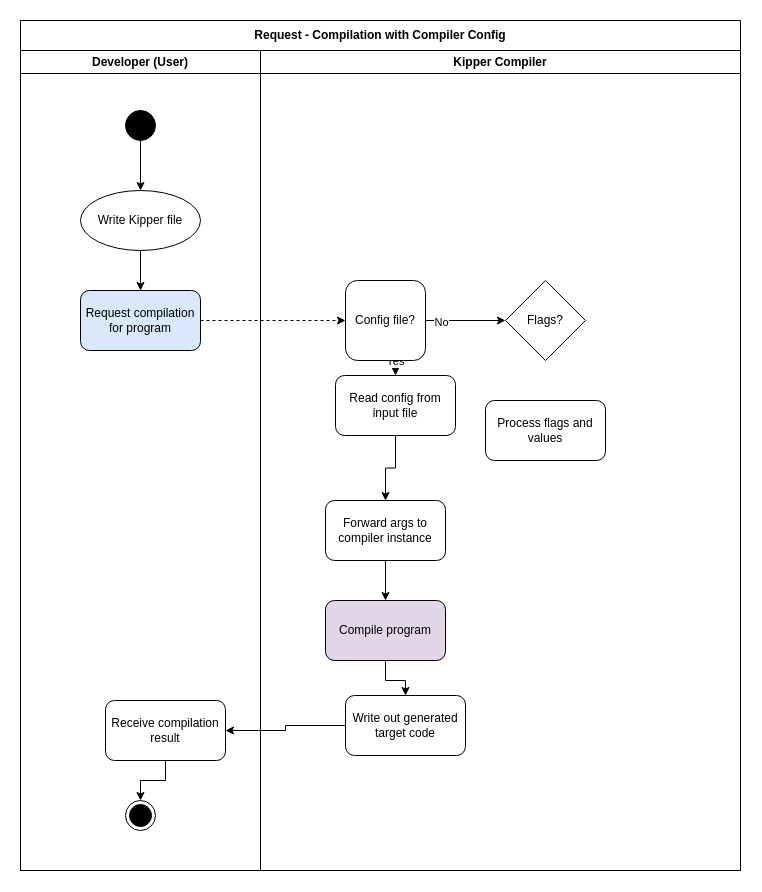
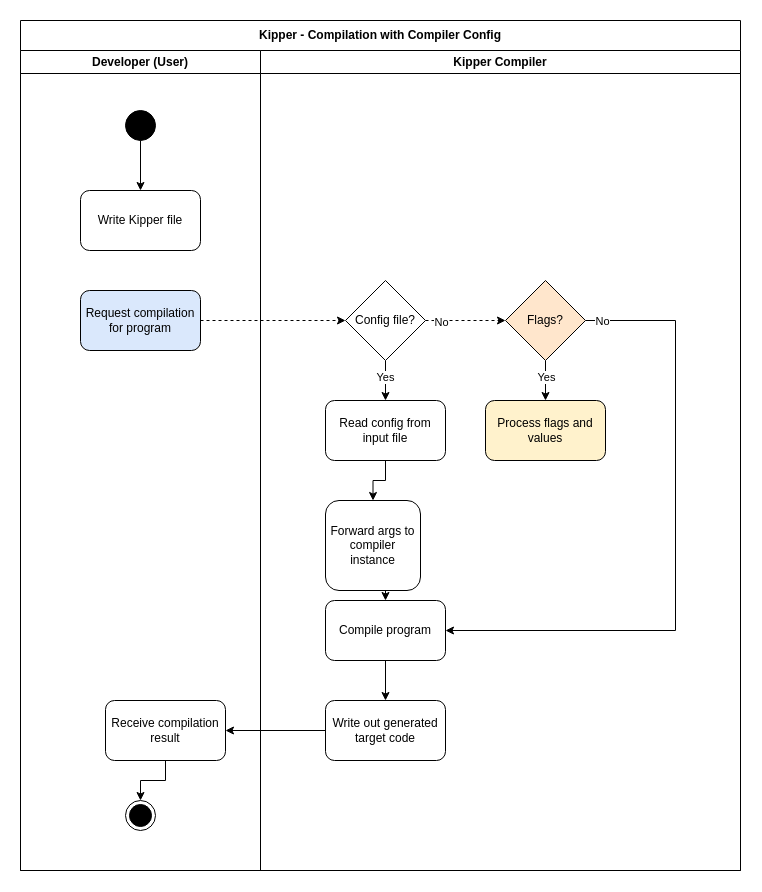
node "Request - Compilation with Compiler Config": label "Request - Compilation with Compiler Config" -> "Kipper - Compilation with Compiler Config"
node "Write Kipper file": shape ellipse -> rounded rectangle
edge "Write Kipper file" -> "Request compilation for program": removed
node "Config file?": shape rounded rectangle -> diamond
edge "Config file?" -> "Flags?": style solid -> dashed
node "Flags?": fillcolor #ffffff -> #ffe6cc
edge "Flags?" -> "Process flags and values": added, label "Yes"
node "Read config from input file": moved (396, 406) -> (386, 431)
node "Process flags and values": fillcolor #ffffff -> #fff2cc
node "Forward args to compiler instance": size 120x60 -> 95x90
edge "Flags?" -> "Compile program": added, label "No"
node "Compile program": fillcolor #e1d5e7 -> #ffffff
node "Write out generated target code": moved (406, 726) -> (386, 731)
